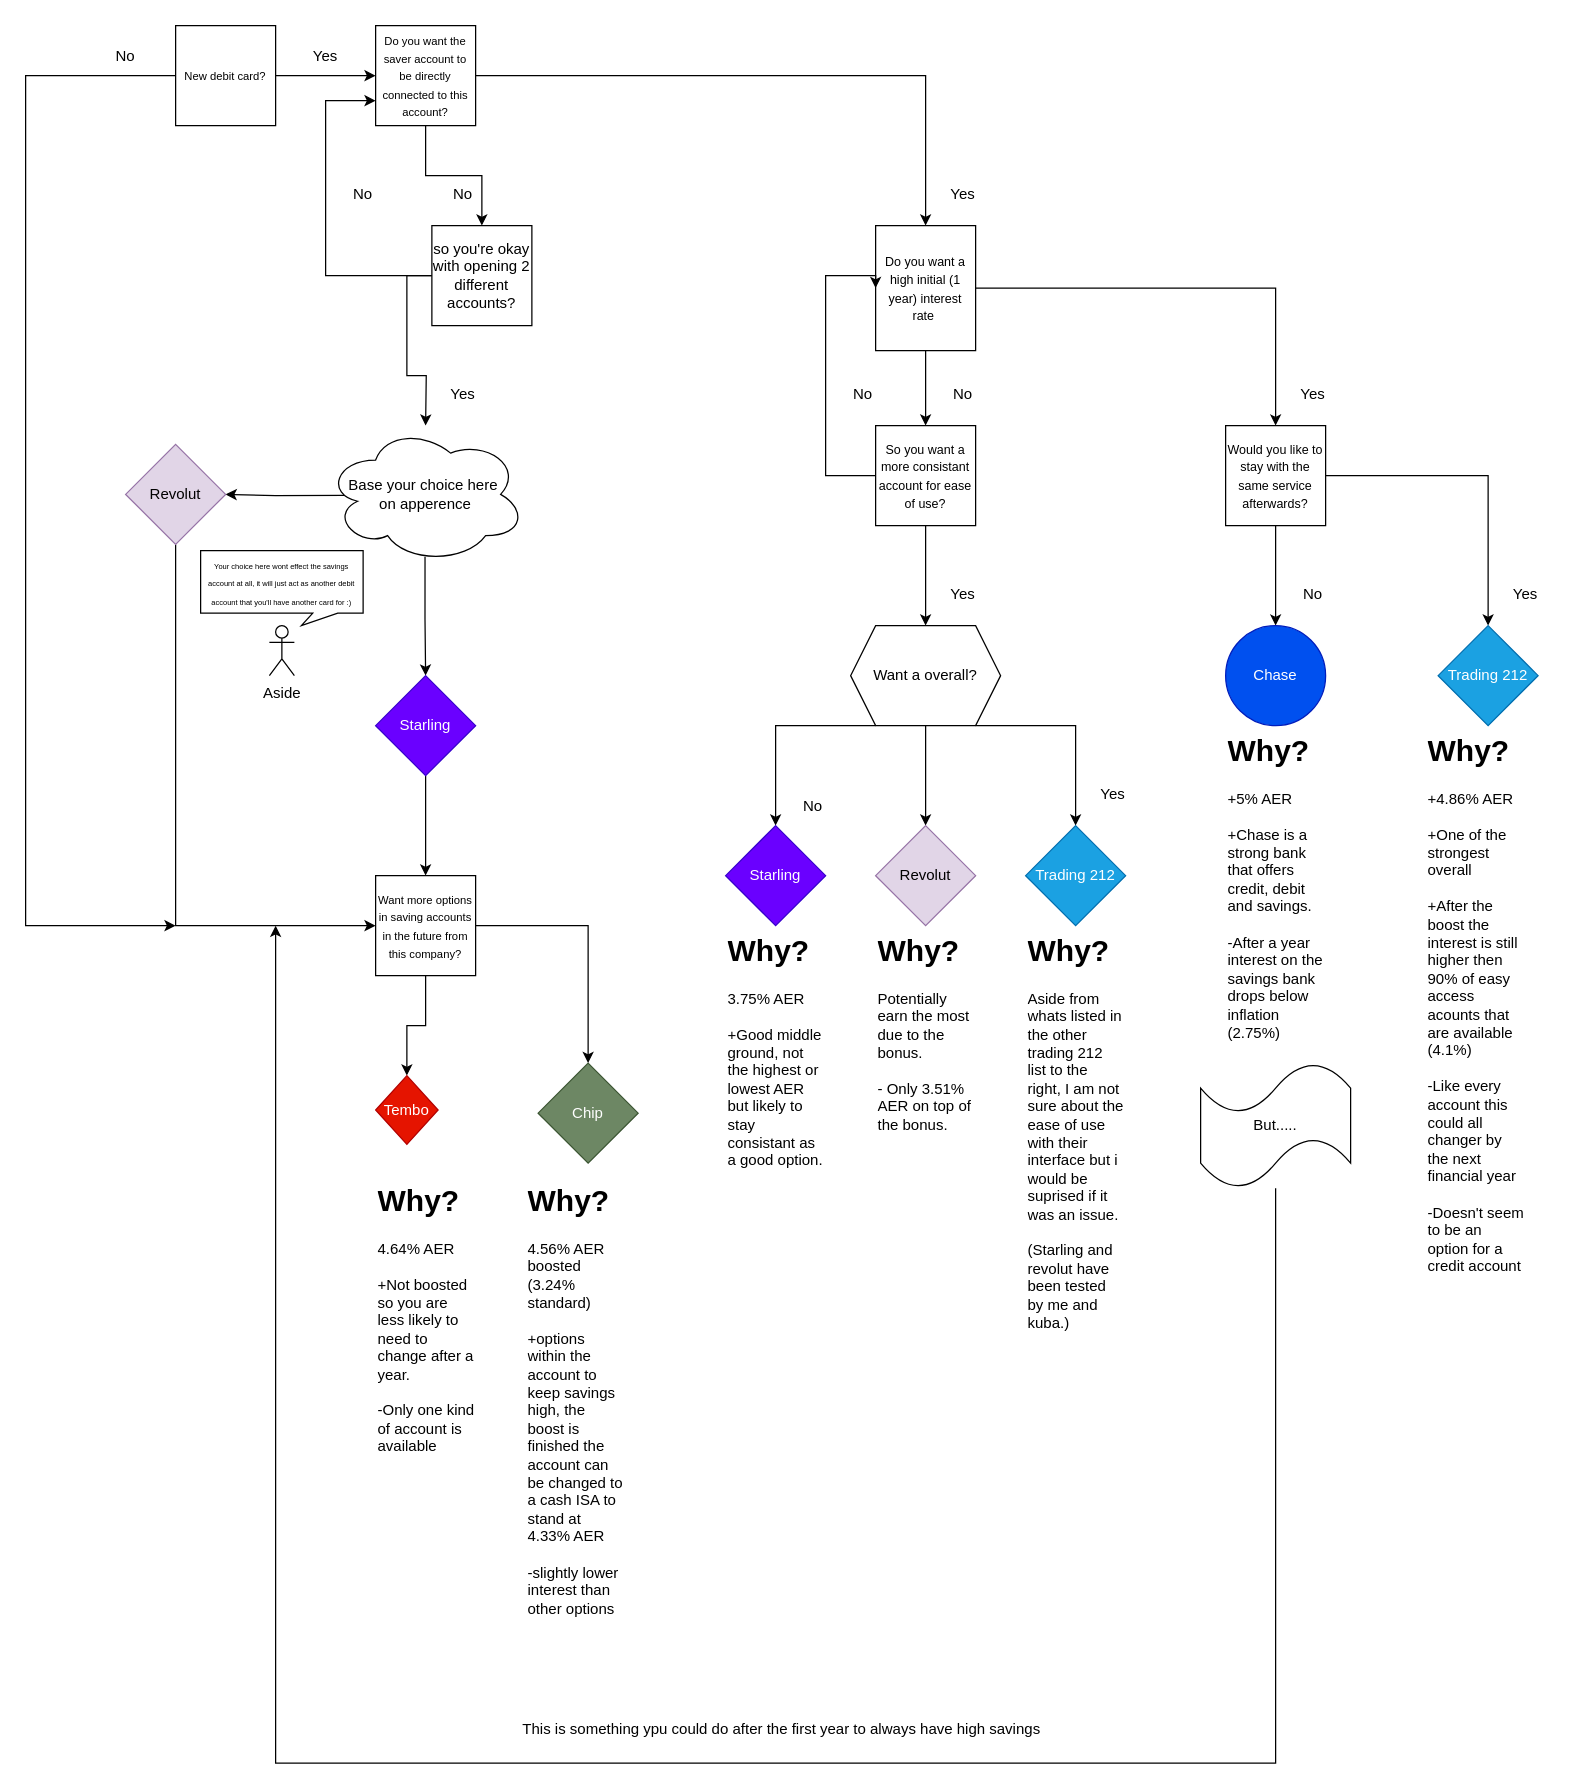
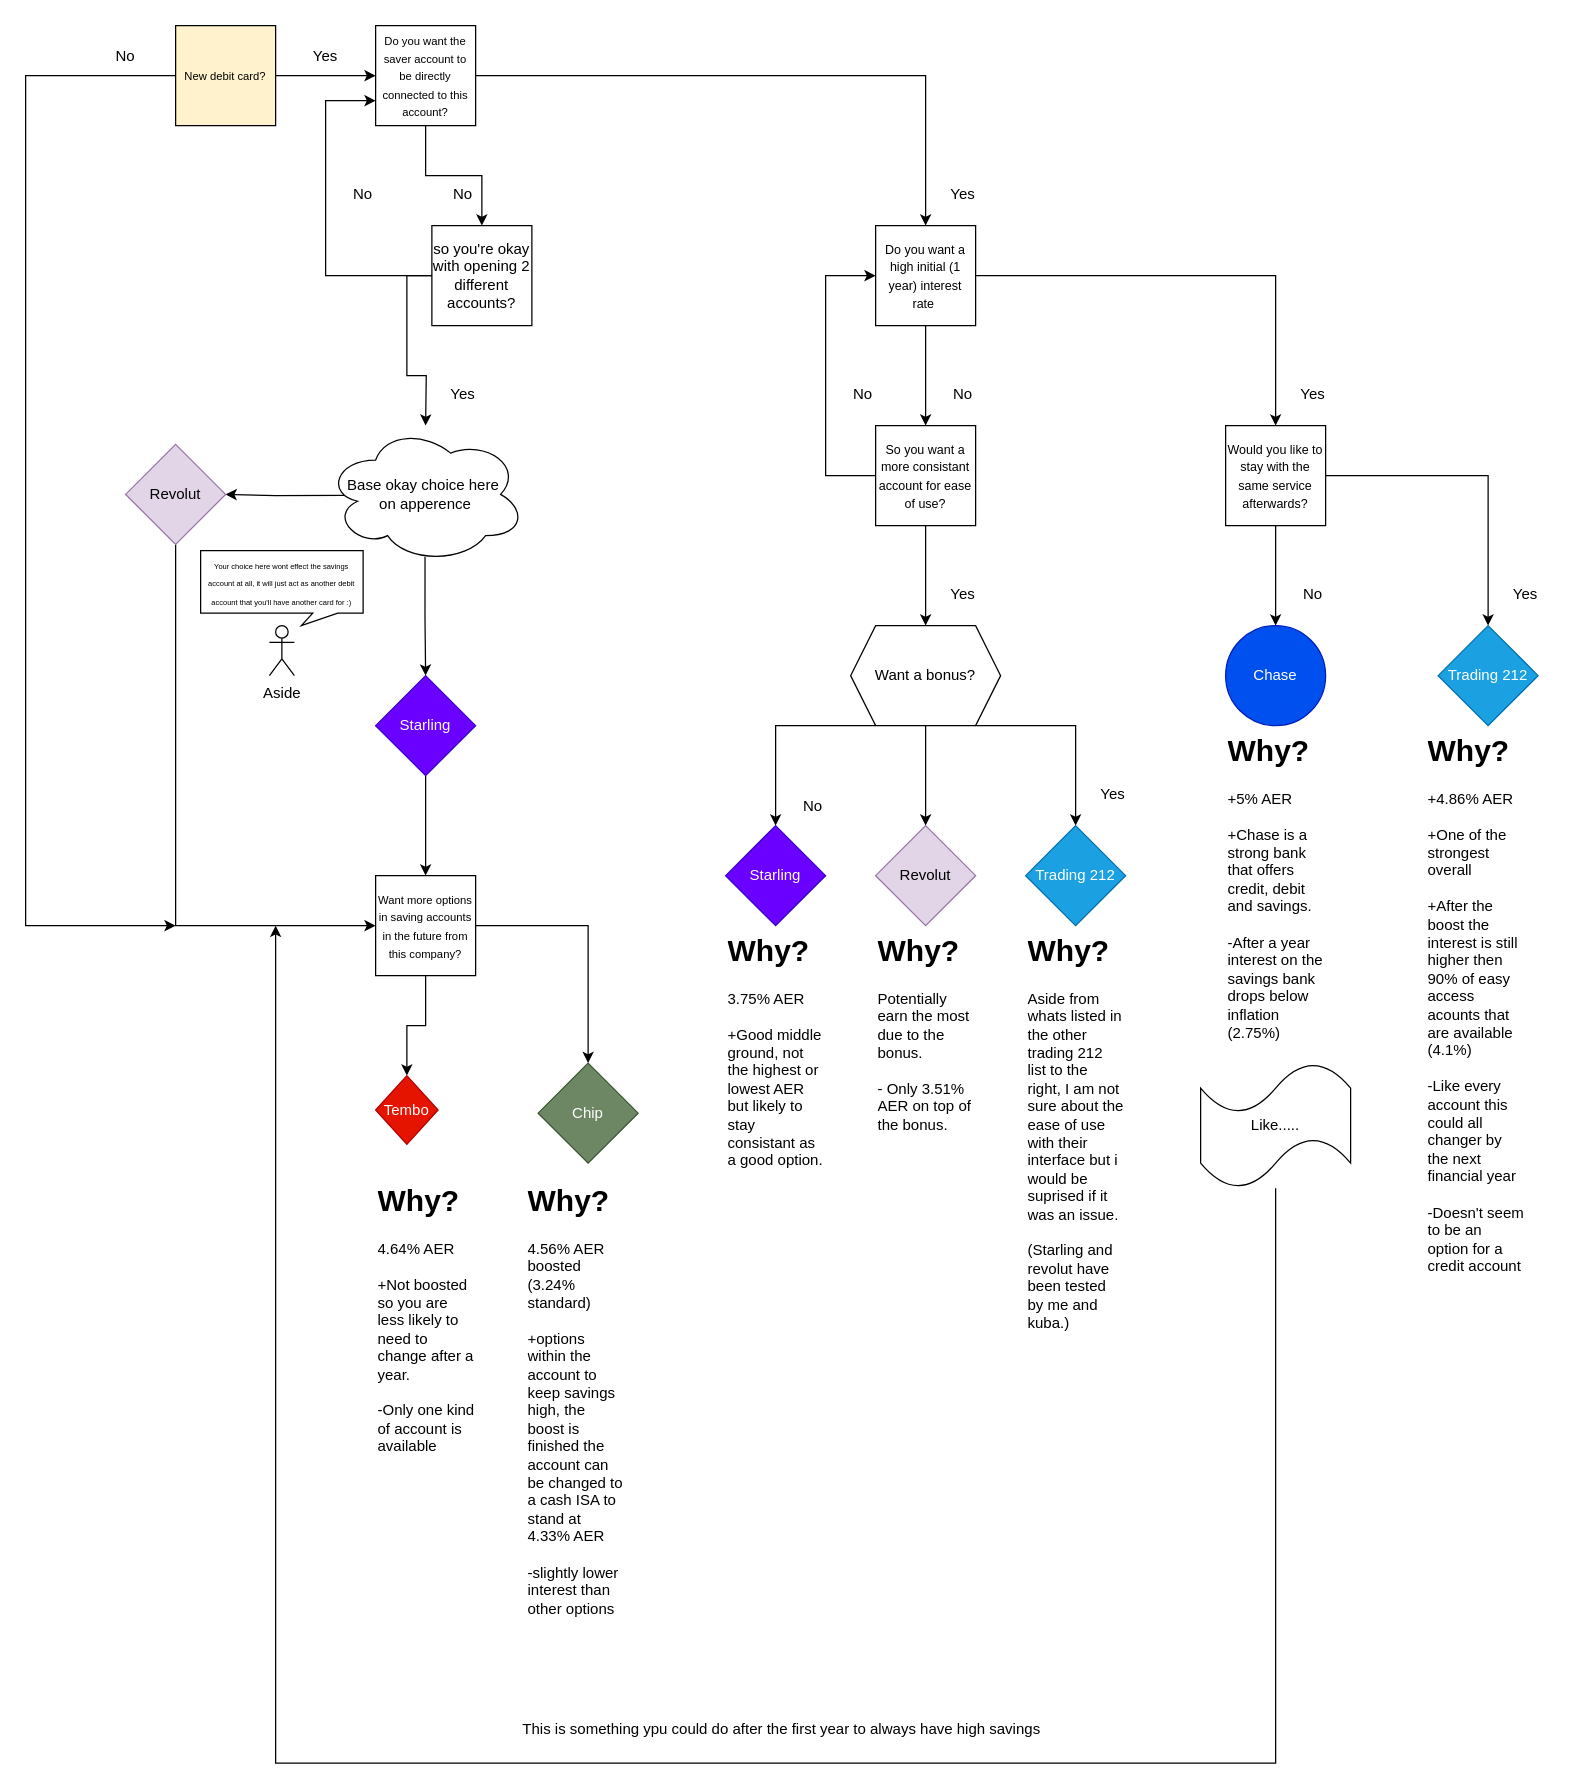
node "New debit card?": fillcolor #ffffff -> #fff2cc
node "Do you want a high initial (1 year) interest rate": size 100x125 -> 100x100
node "Base your choice here on apperence": label "Base your choice here on apperence" -> "Base okay choice here on apperence"
node "Want a overall?": label "Want a overall?" -> "Want a bonus?"
node "But.....": label "But....." -> "Like....."
